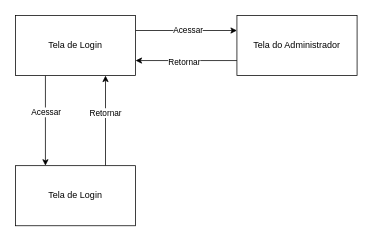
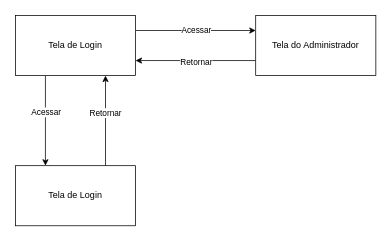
node "Tela do Administrador": moved (297, 45) -> (315, 45)
